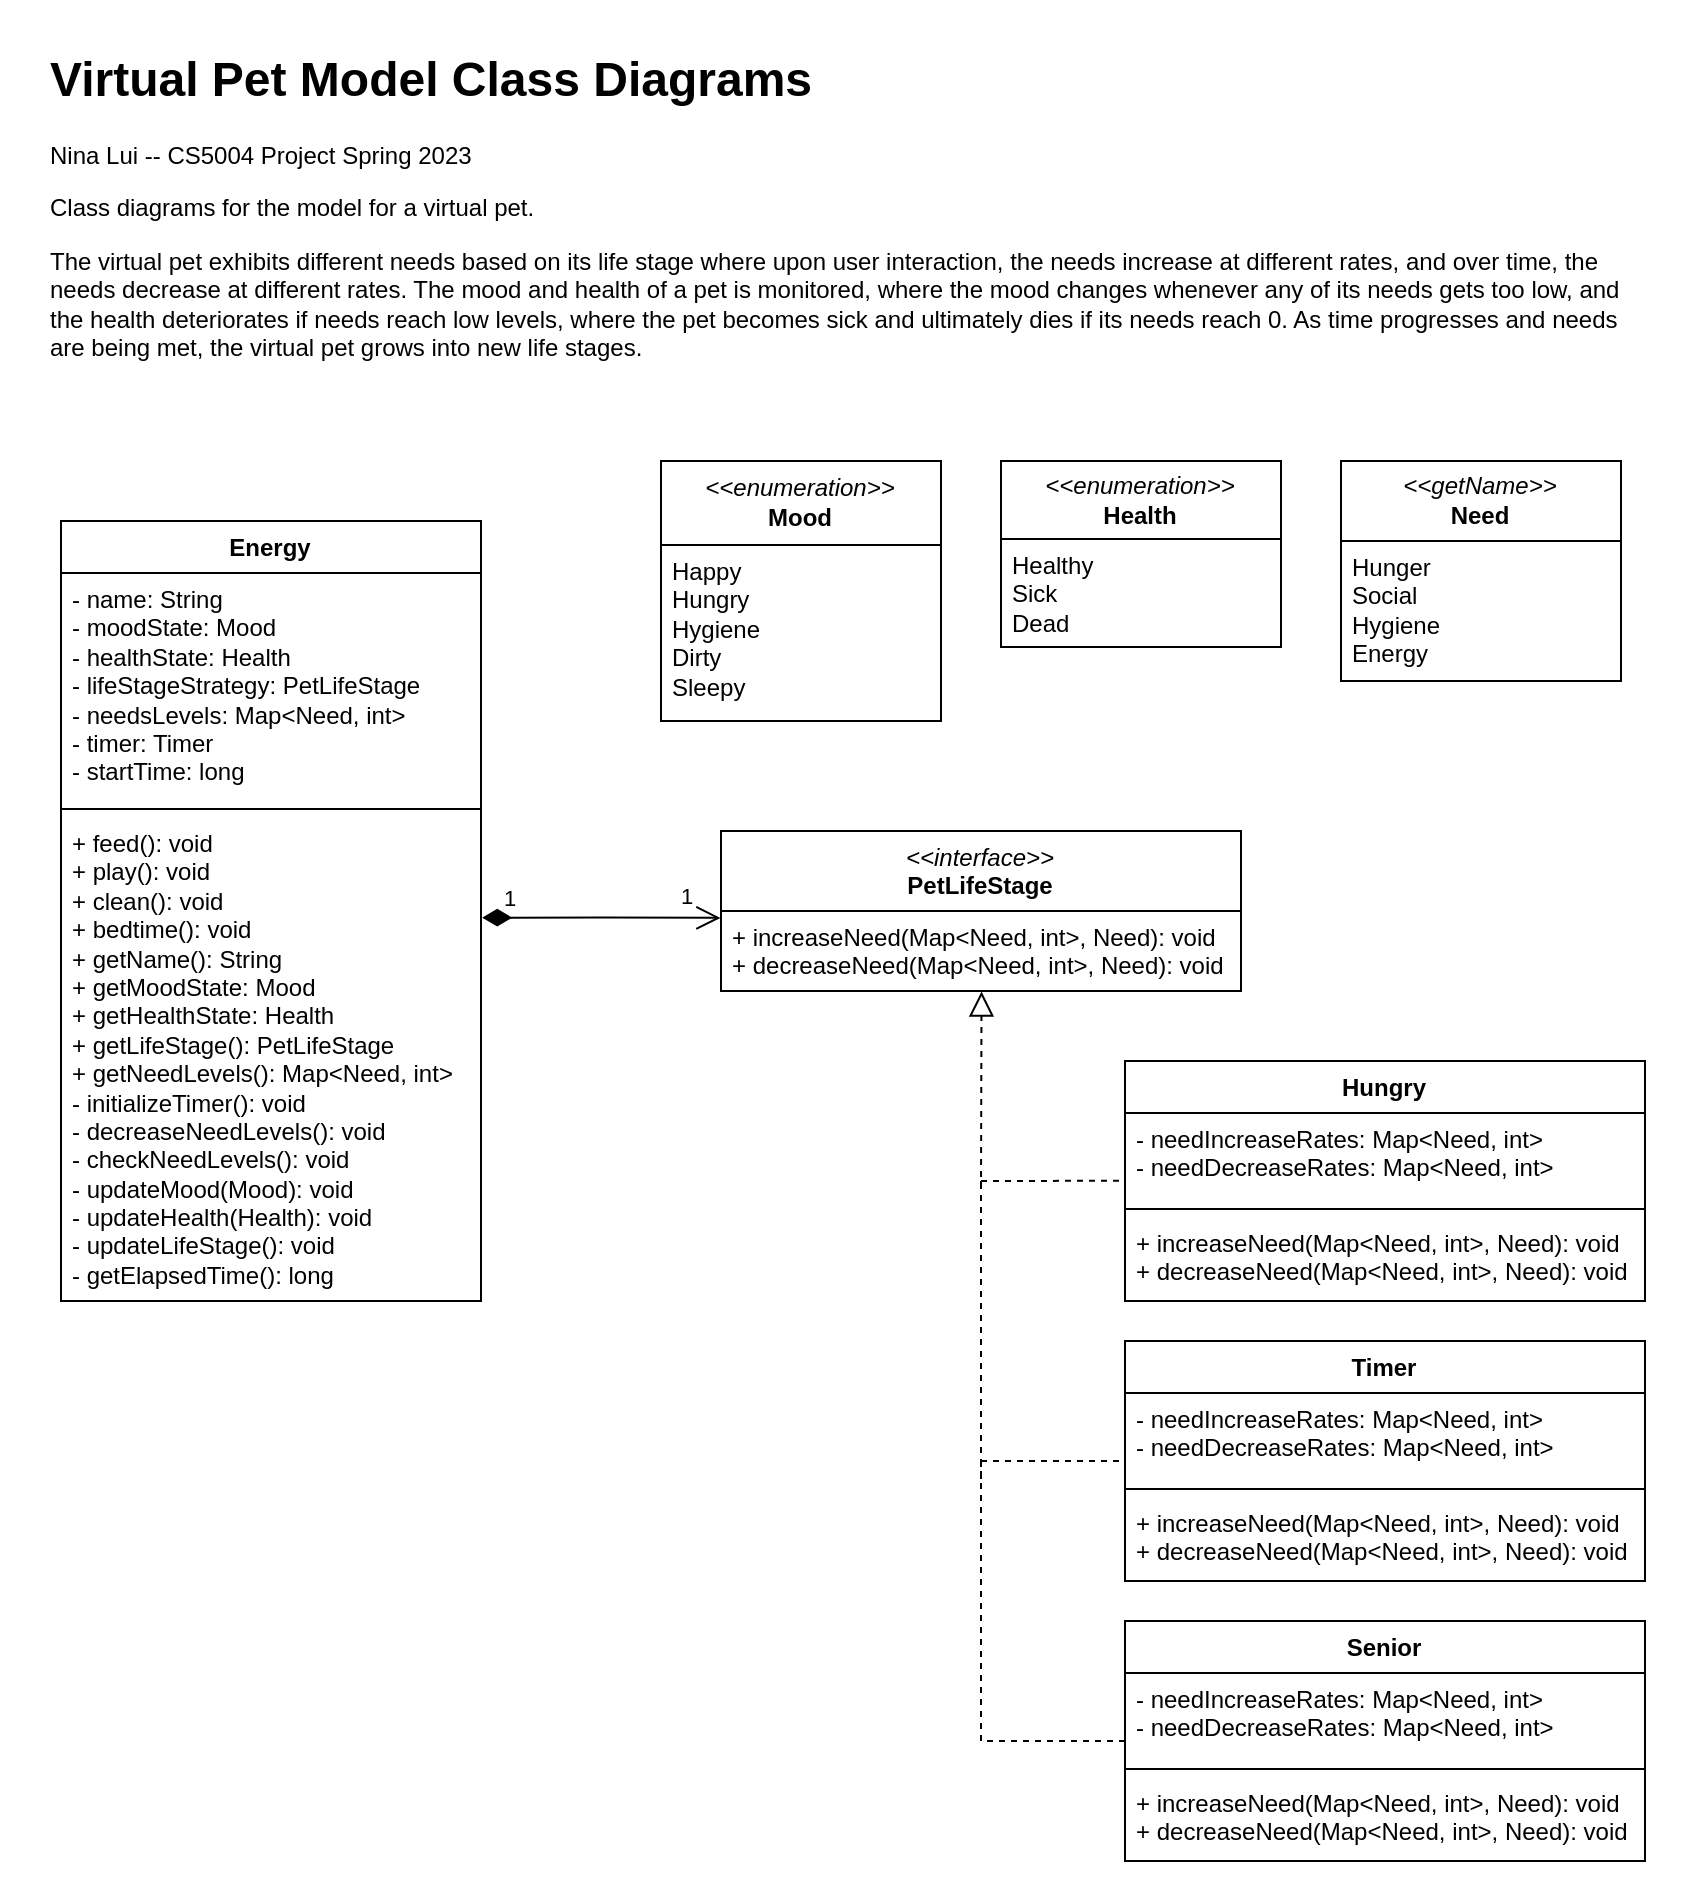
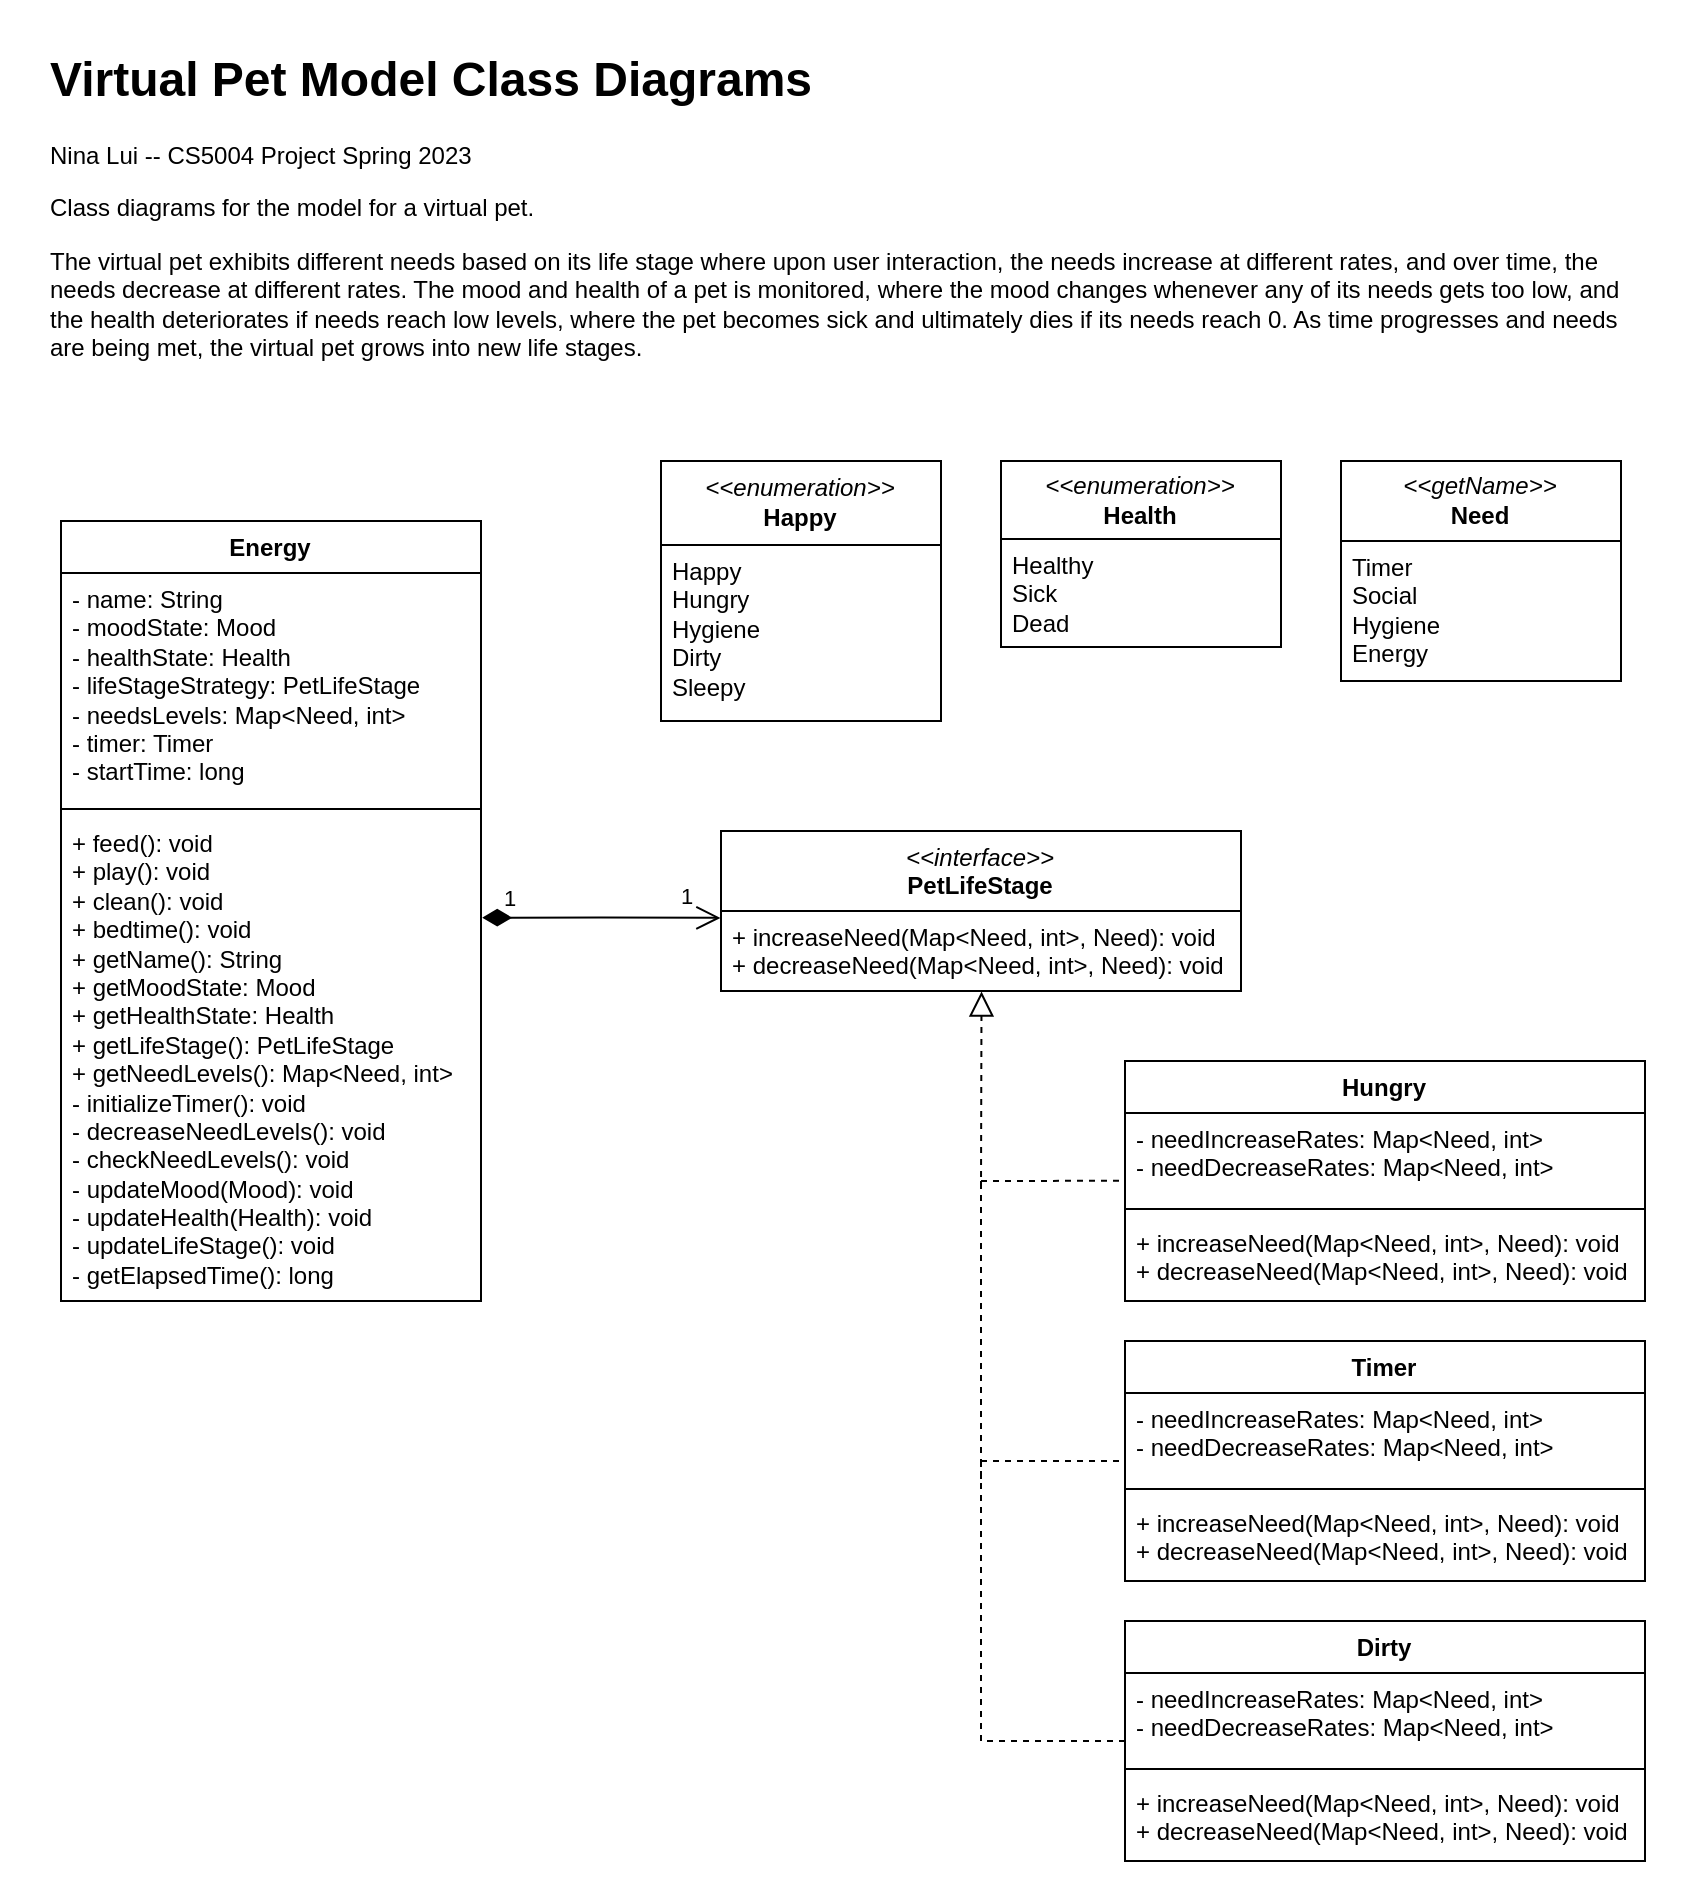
node "<<enumeration>> Mood": label "<<enumeration>> Mood" -> "<<enumeration>> Happy"
node "Hunger Social Hygiene Energy": label "Hunger Social Hygiene Energy" -> "Timer Social Hygiene Energy"
node "Senior": label "Senior" -> "Dirty"
